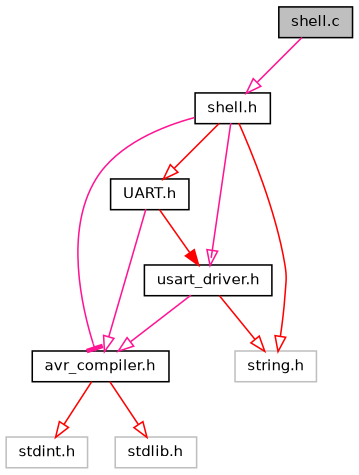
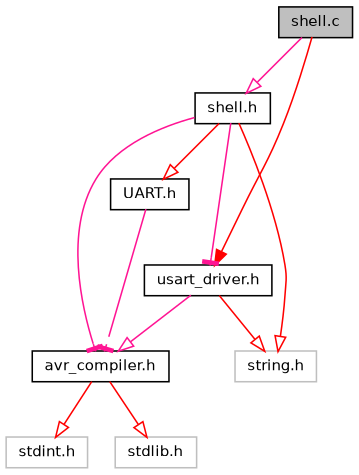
edge "shell.h" -> "usart_driver.h": arrowhead onormal -> tee
edge "UART.h" -> "usart_driver.h": now "shell.c" -> "usart_driver.h"
edge "UART.h" -> "avr_compiler.h": arrowhead onormal -> tee
